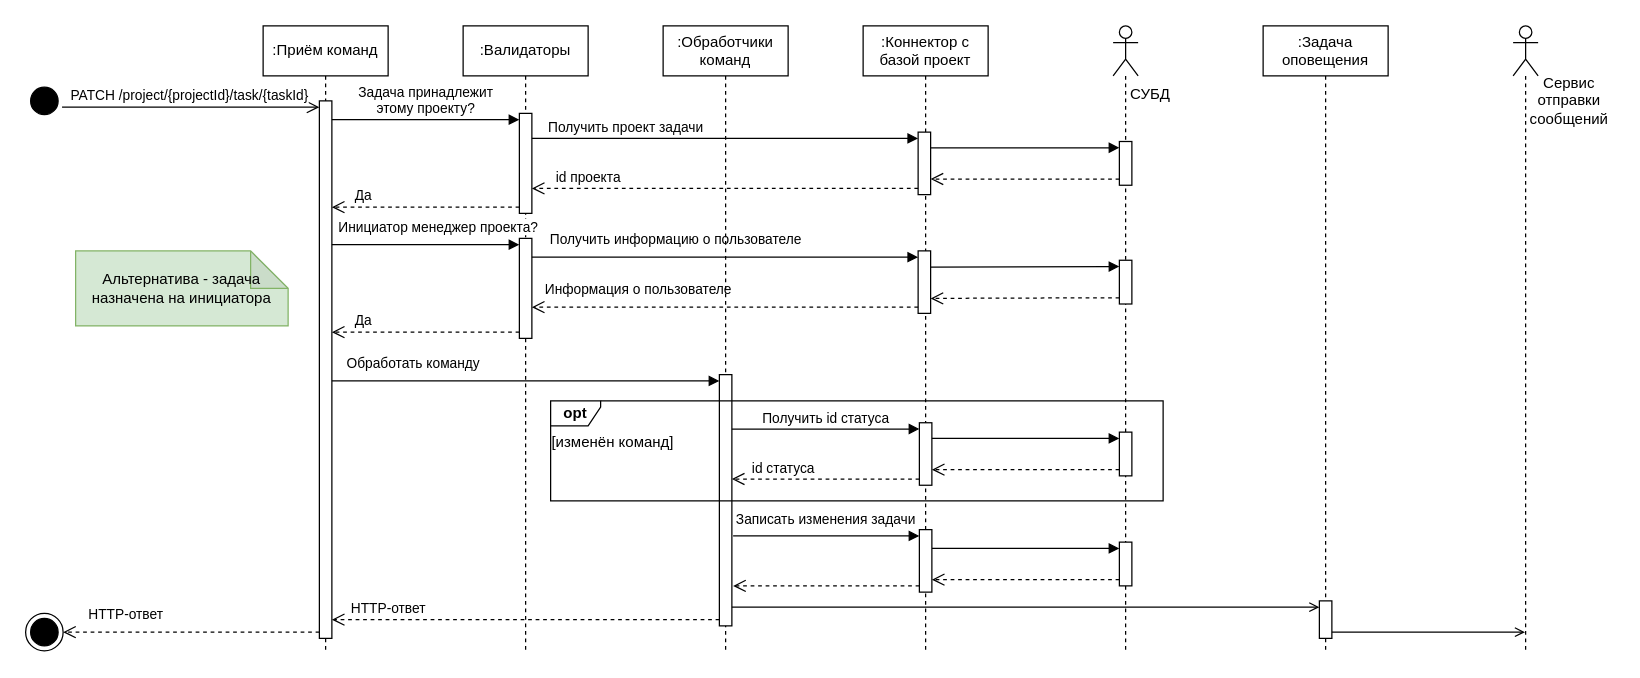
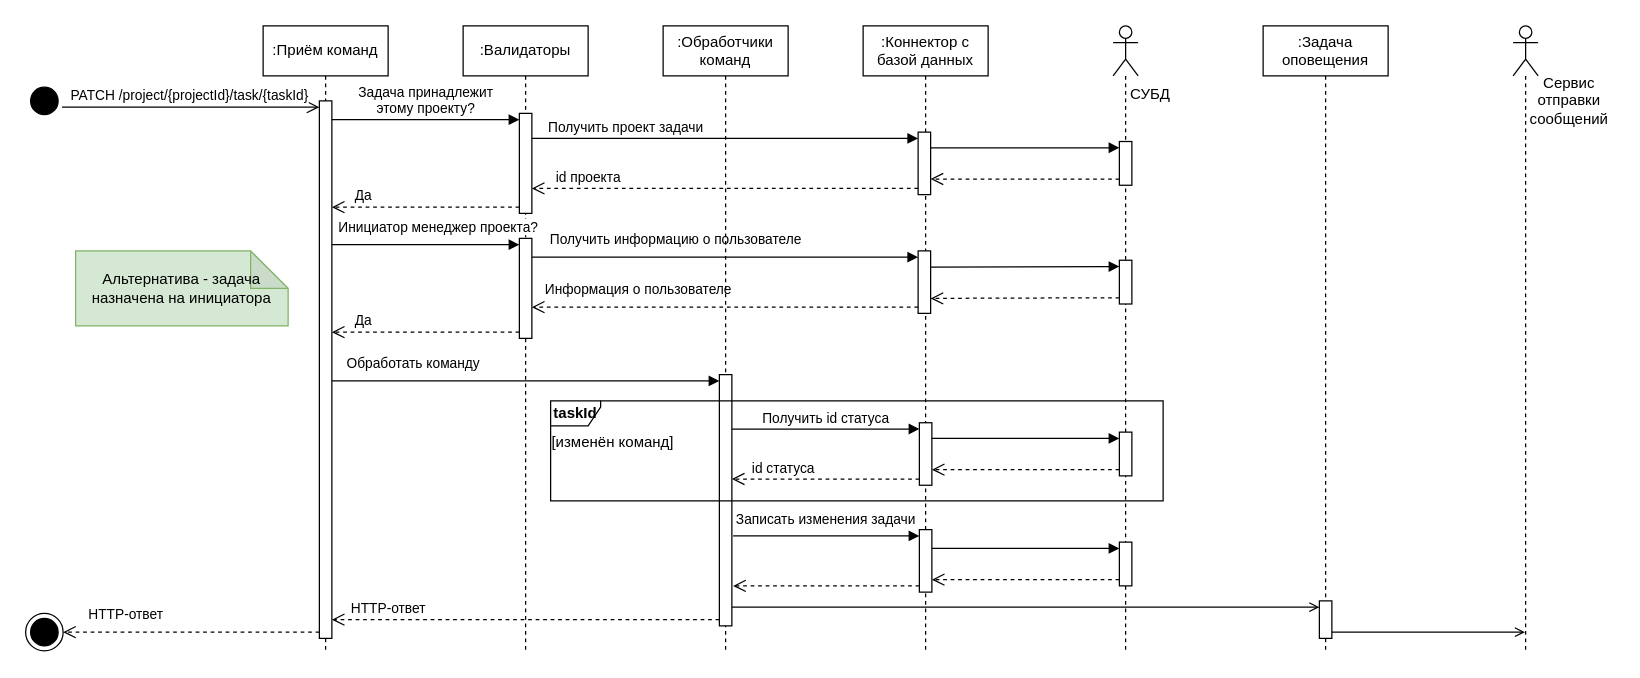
node ":Коннектор с базой проект": label ":Коннектор с базой проект" -> ":Коннектор с базой данных"
node "opt": label "opt" -> "taskId"
